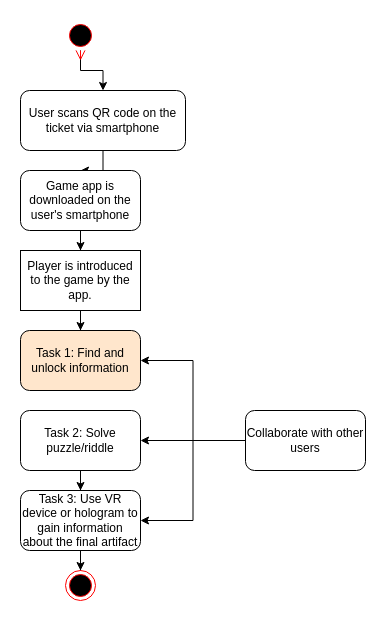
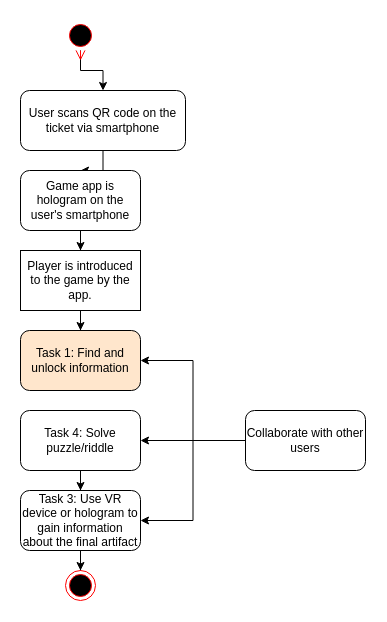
node "Game app is downloaded on the user's smartphone": label "Game app is downloaded on the user's smartphone" -> "Game app is hologram on the user's smartphone"
node "Task 2: Solve puzzle/riddle": label "Task 2: Solve puzzle/riddle" -> "Task 4: Solve puzzle/riddle"
